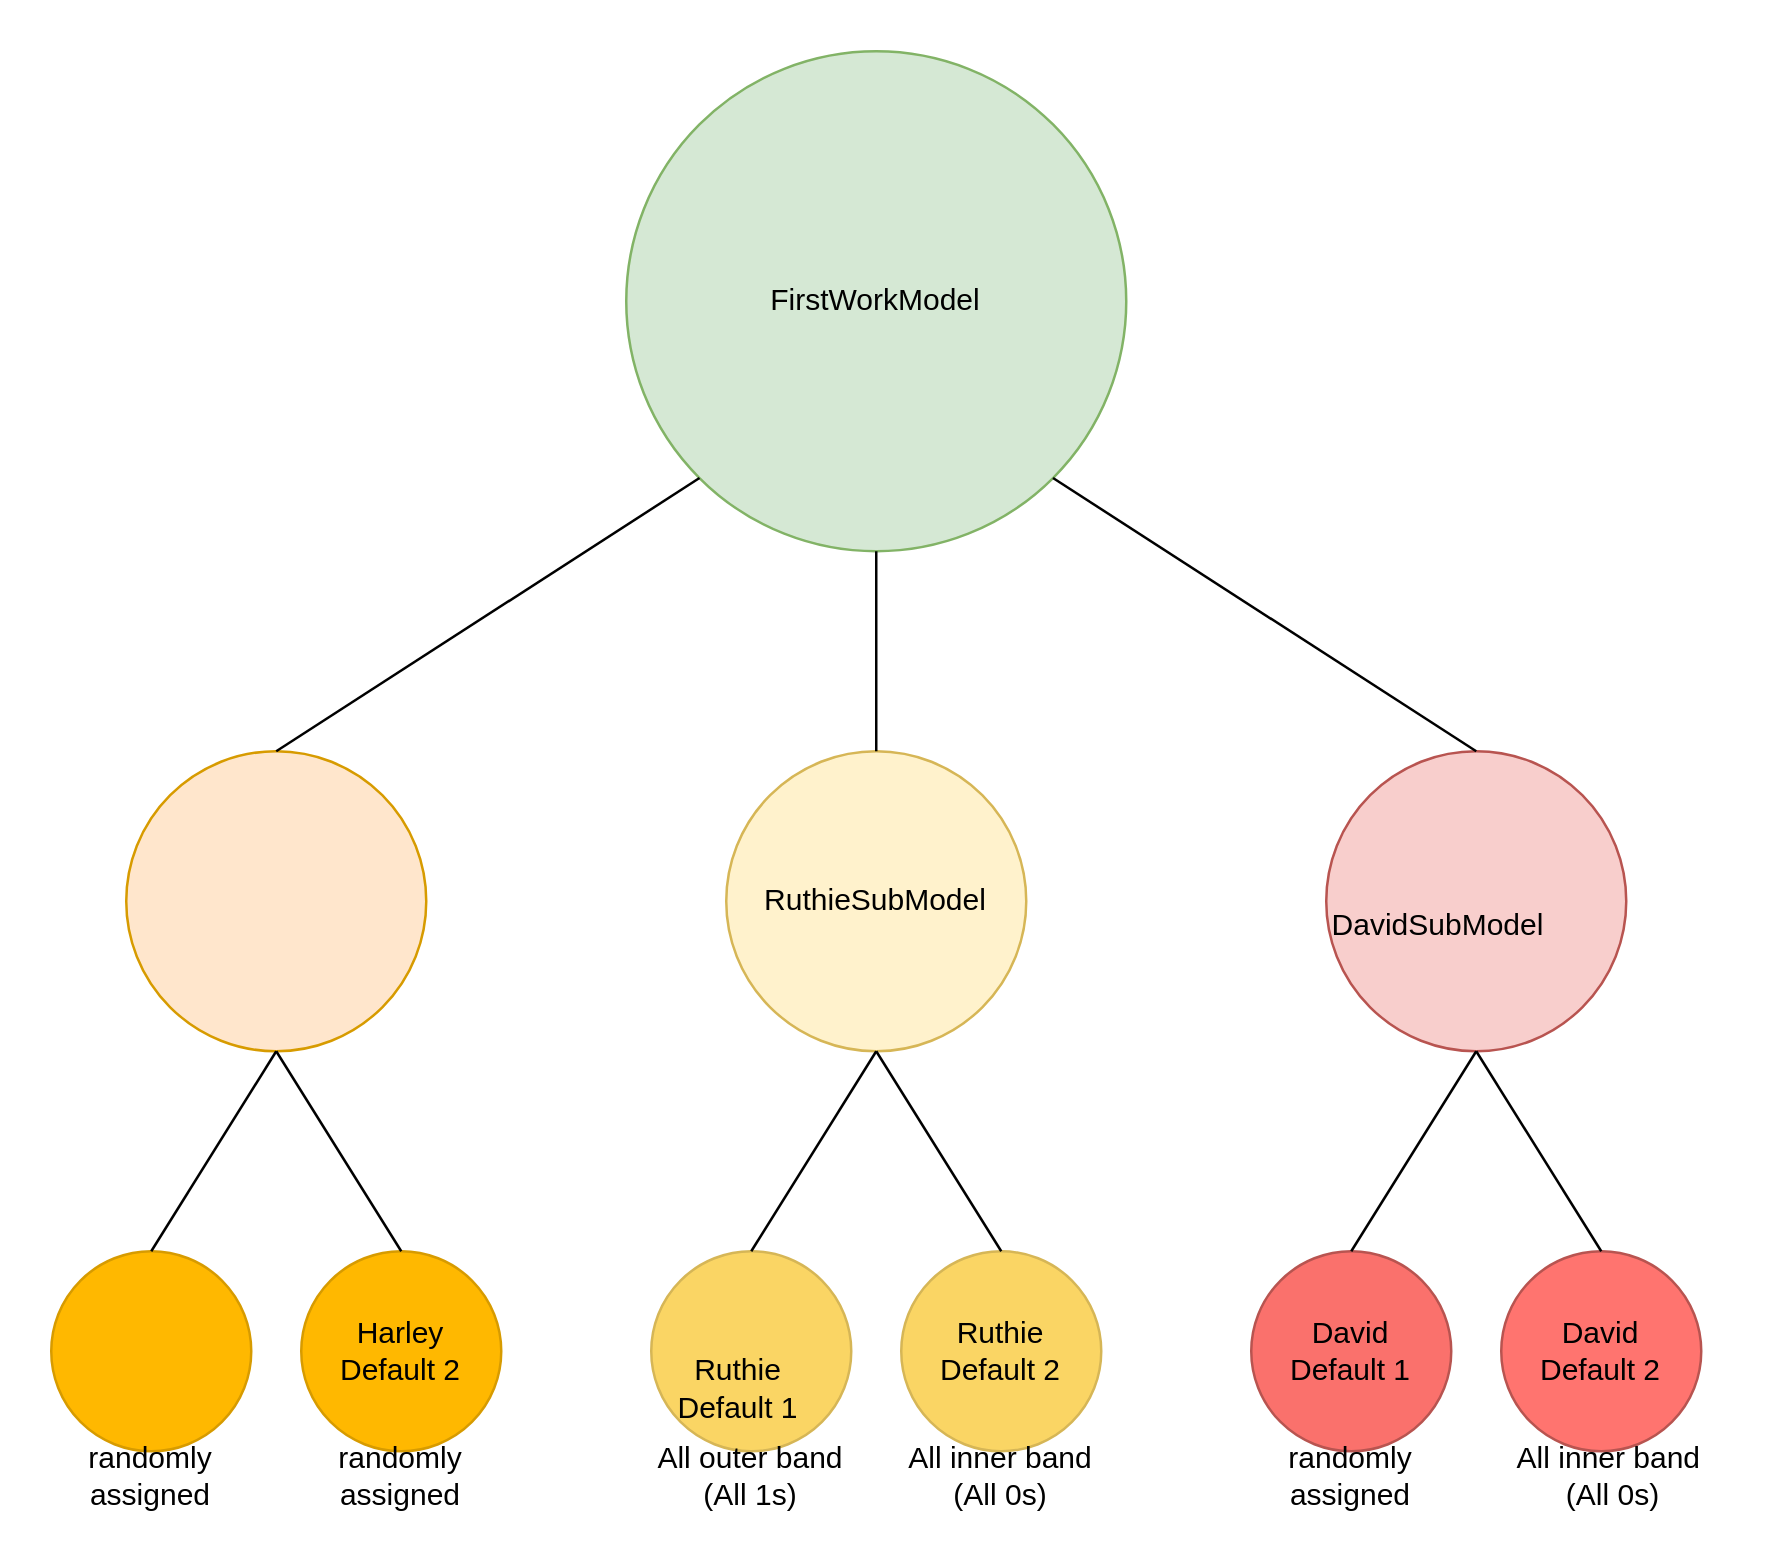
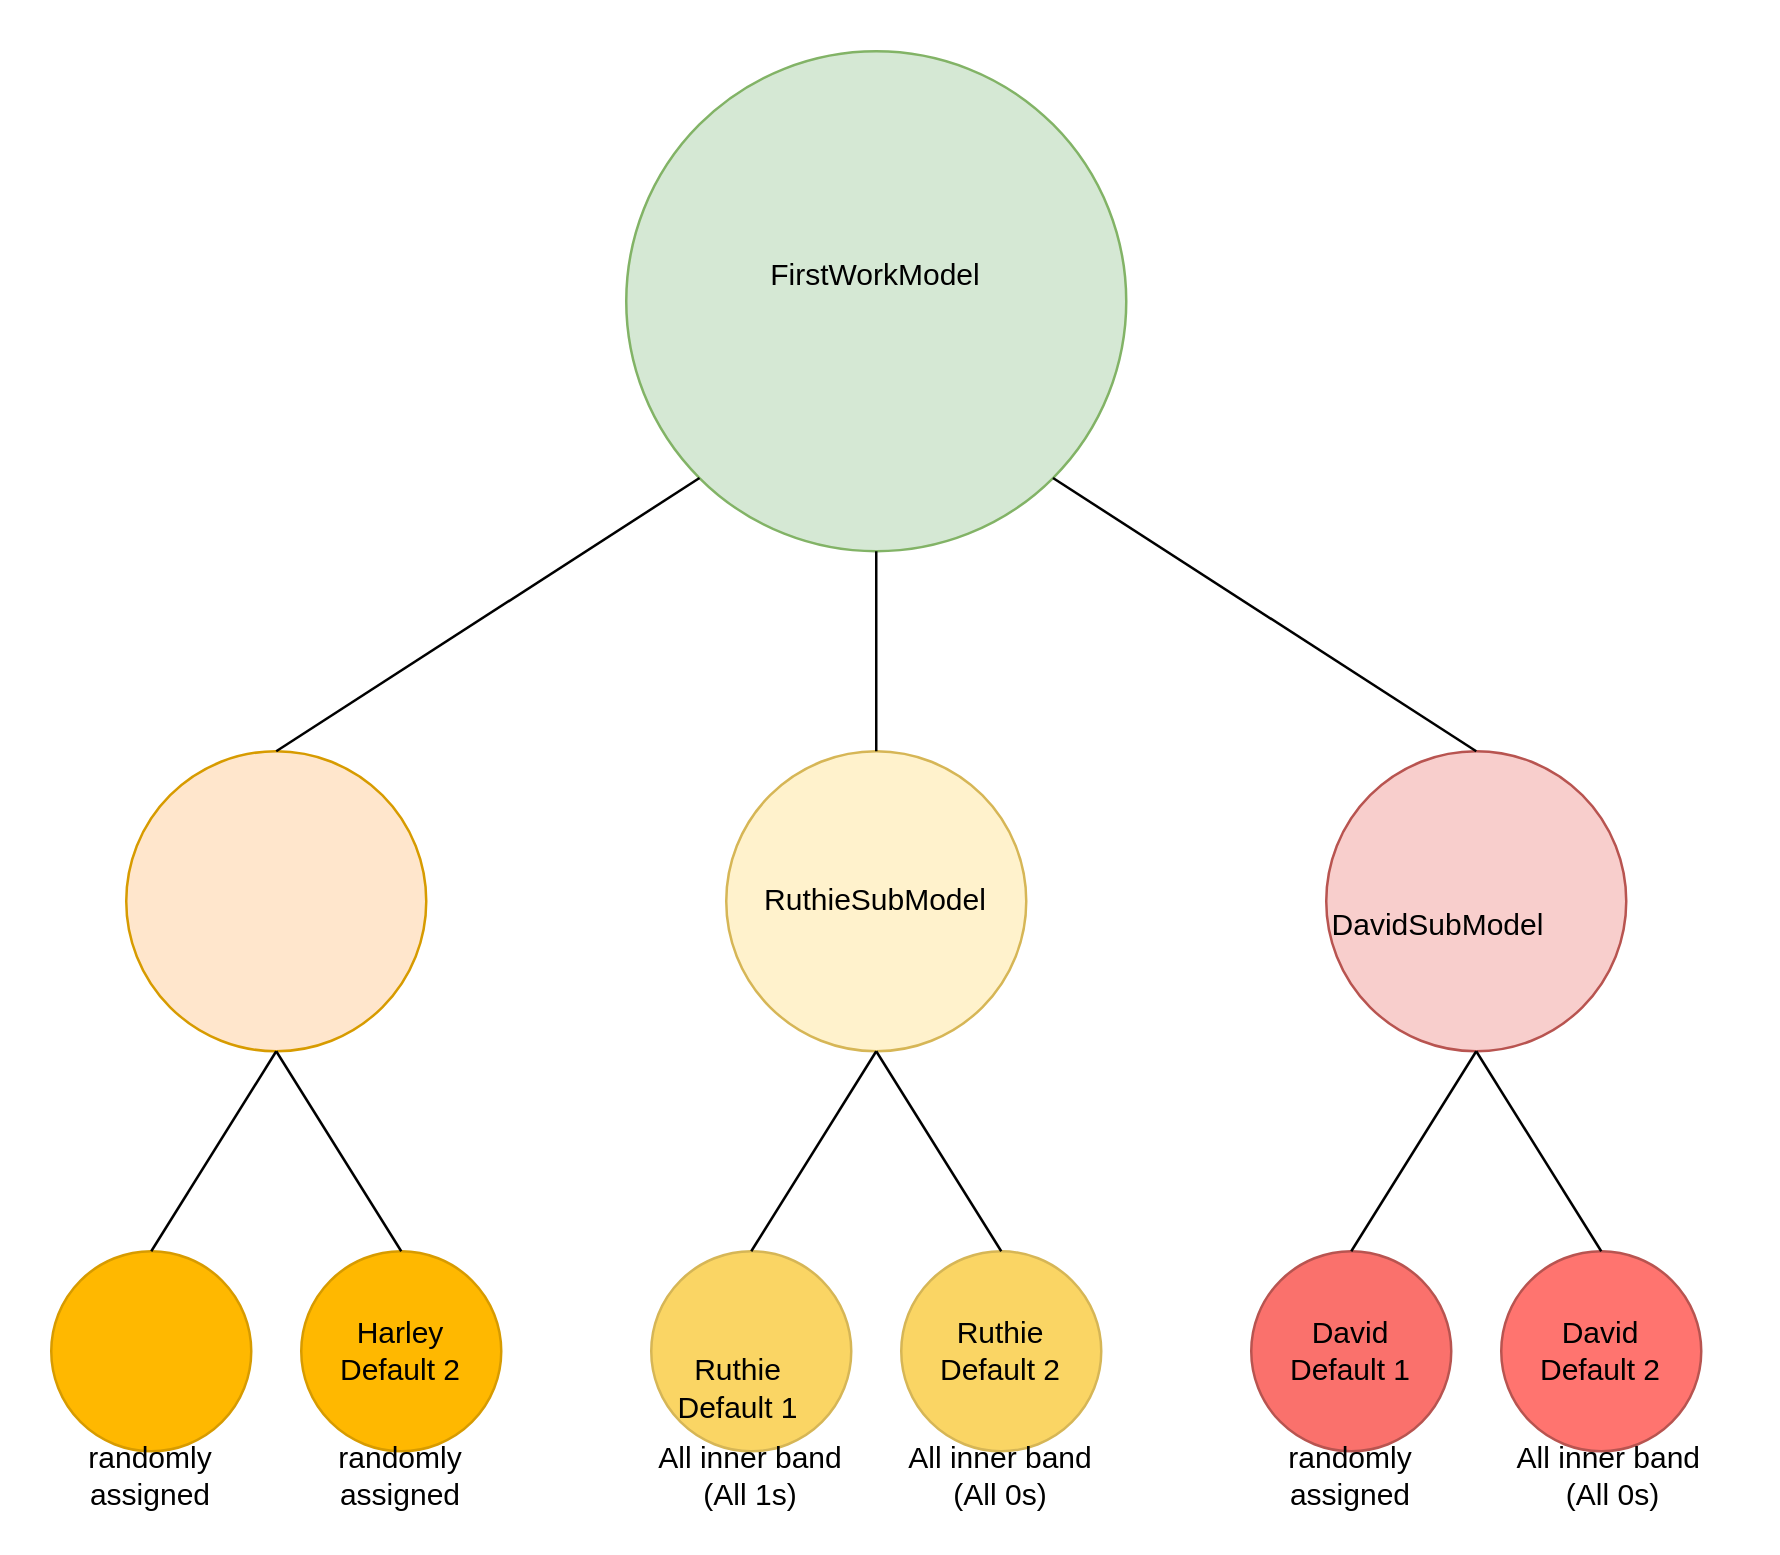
node "FirstWorkModel": moved (876, 301) -> (876, 276)
node "All outer band (All 1s)": label "All outer band (All 1s)" -> "All inner band (All 1s)"
